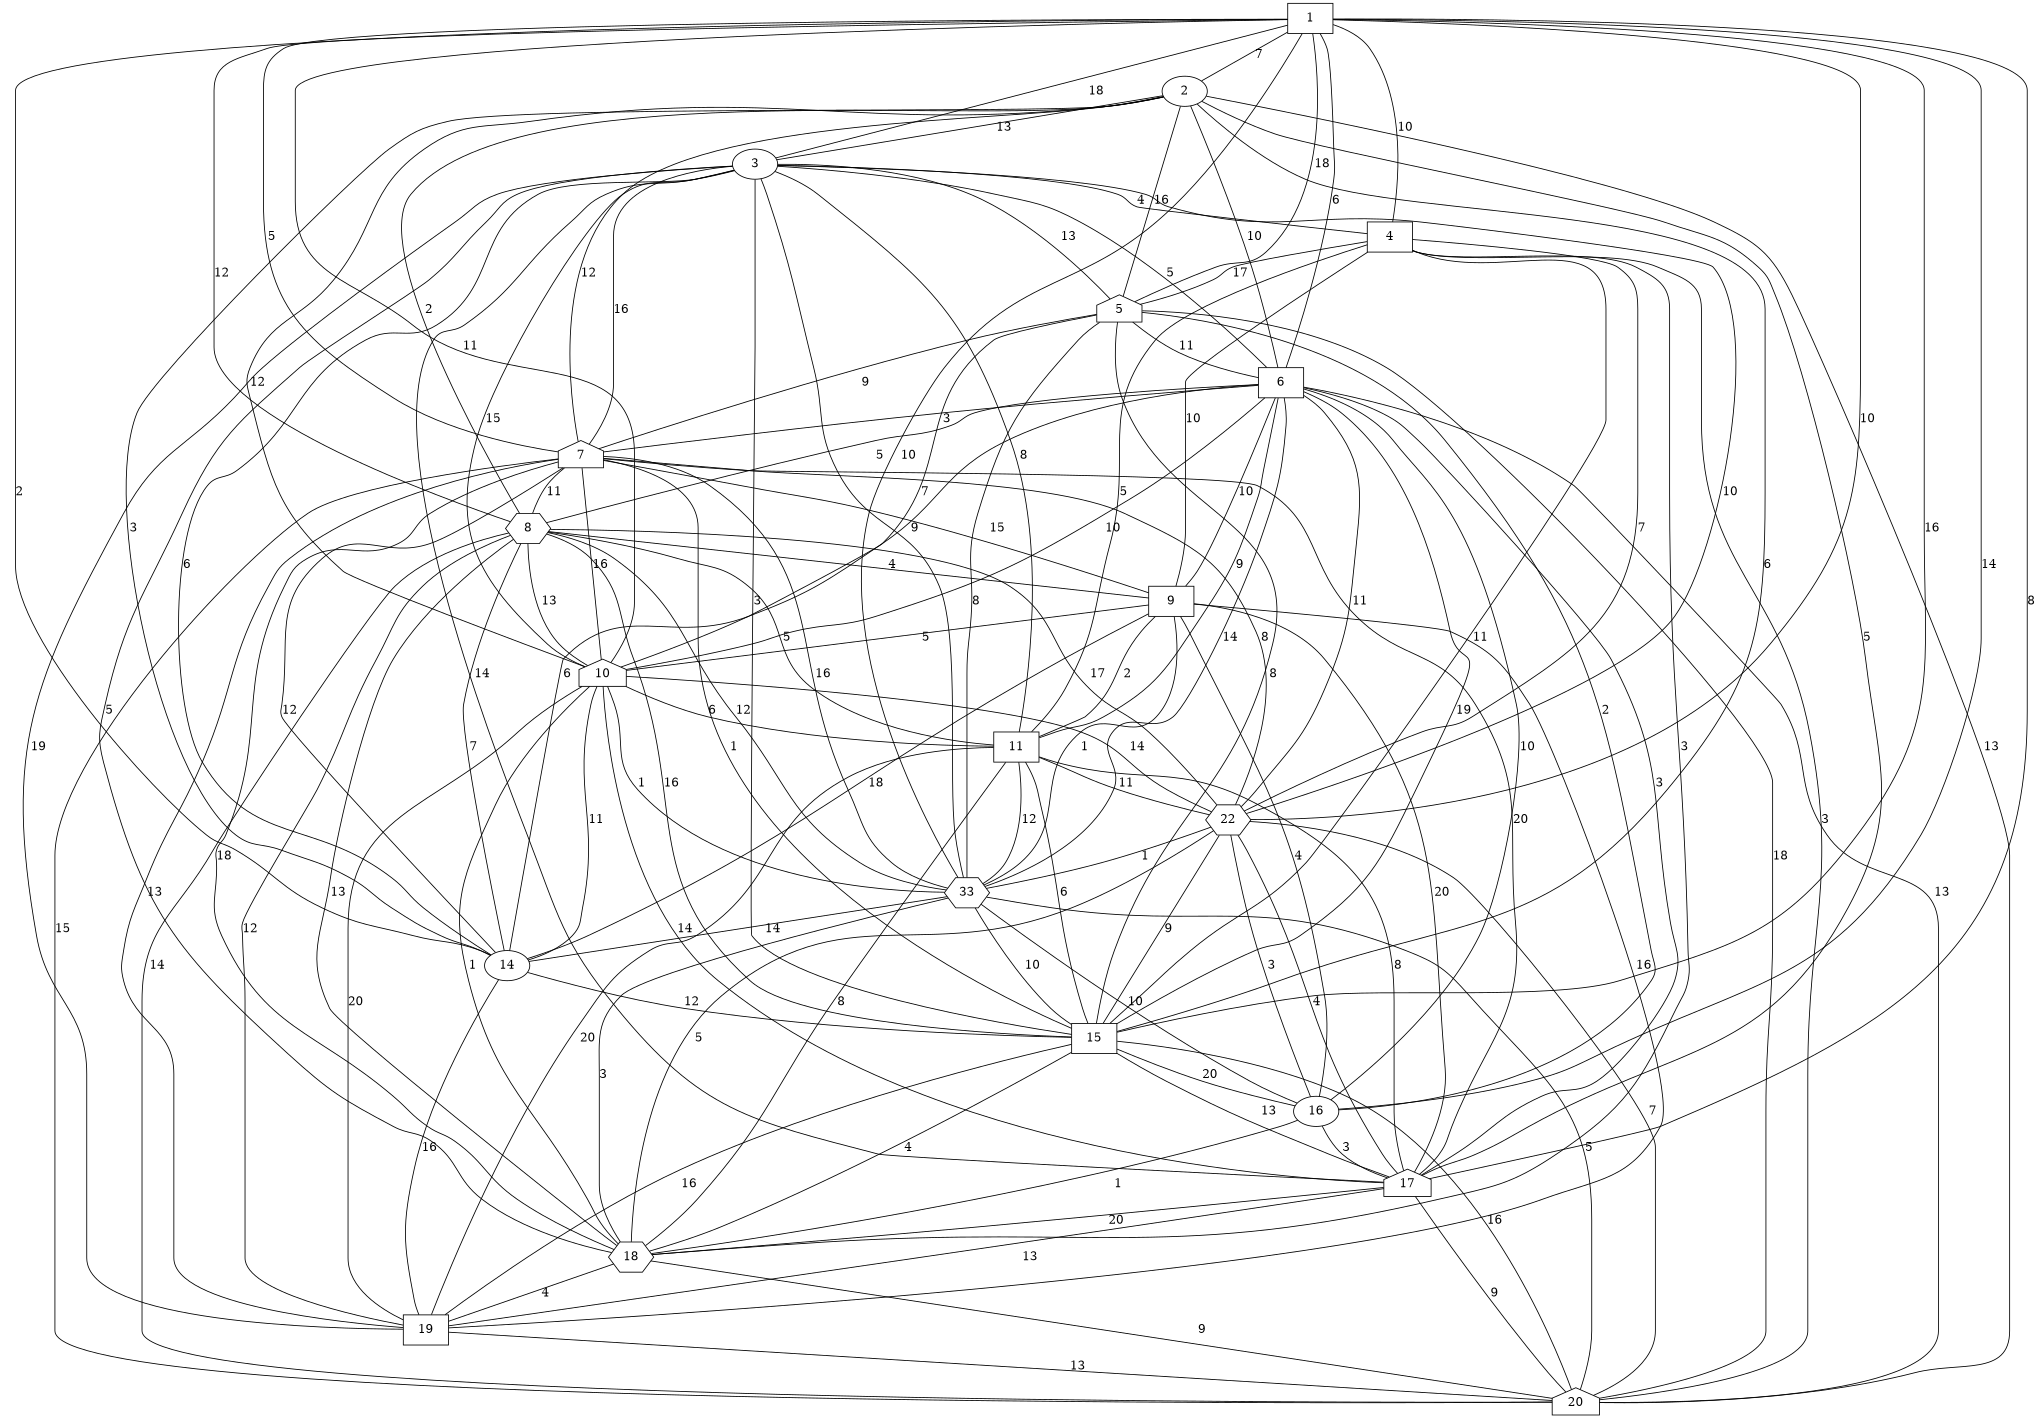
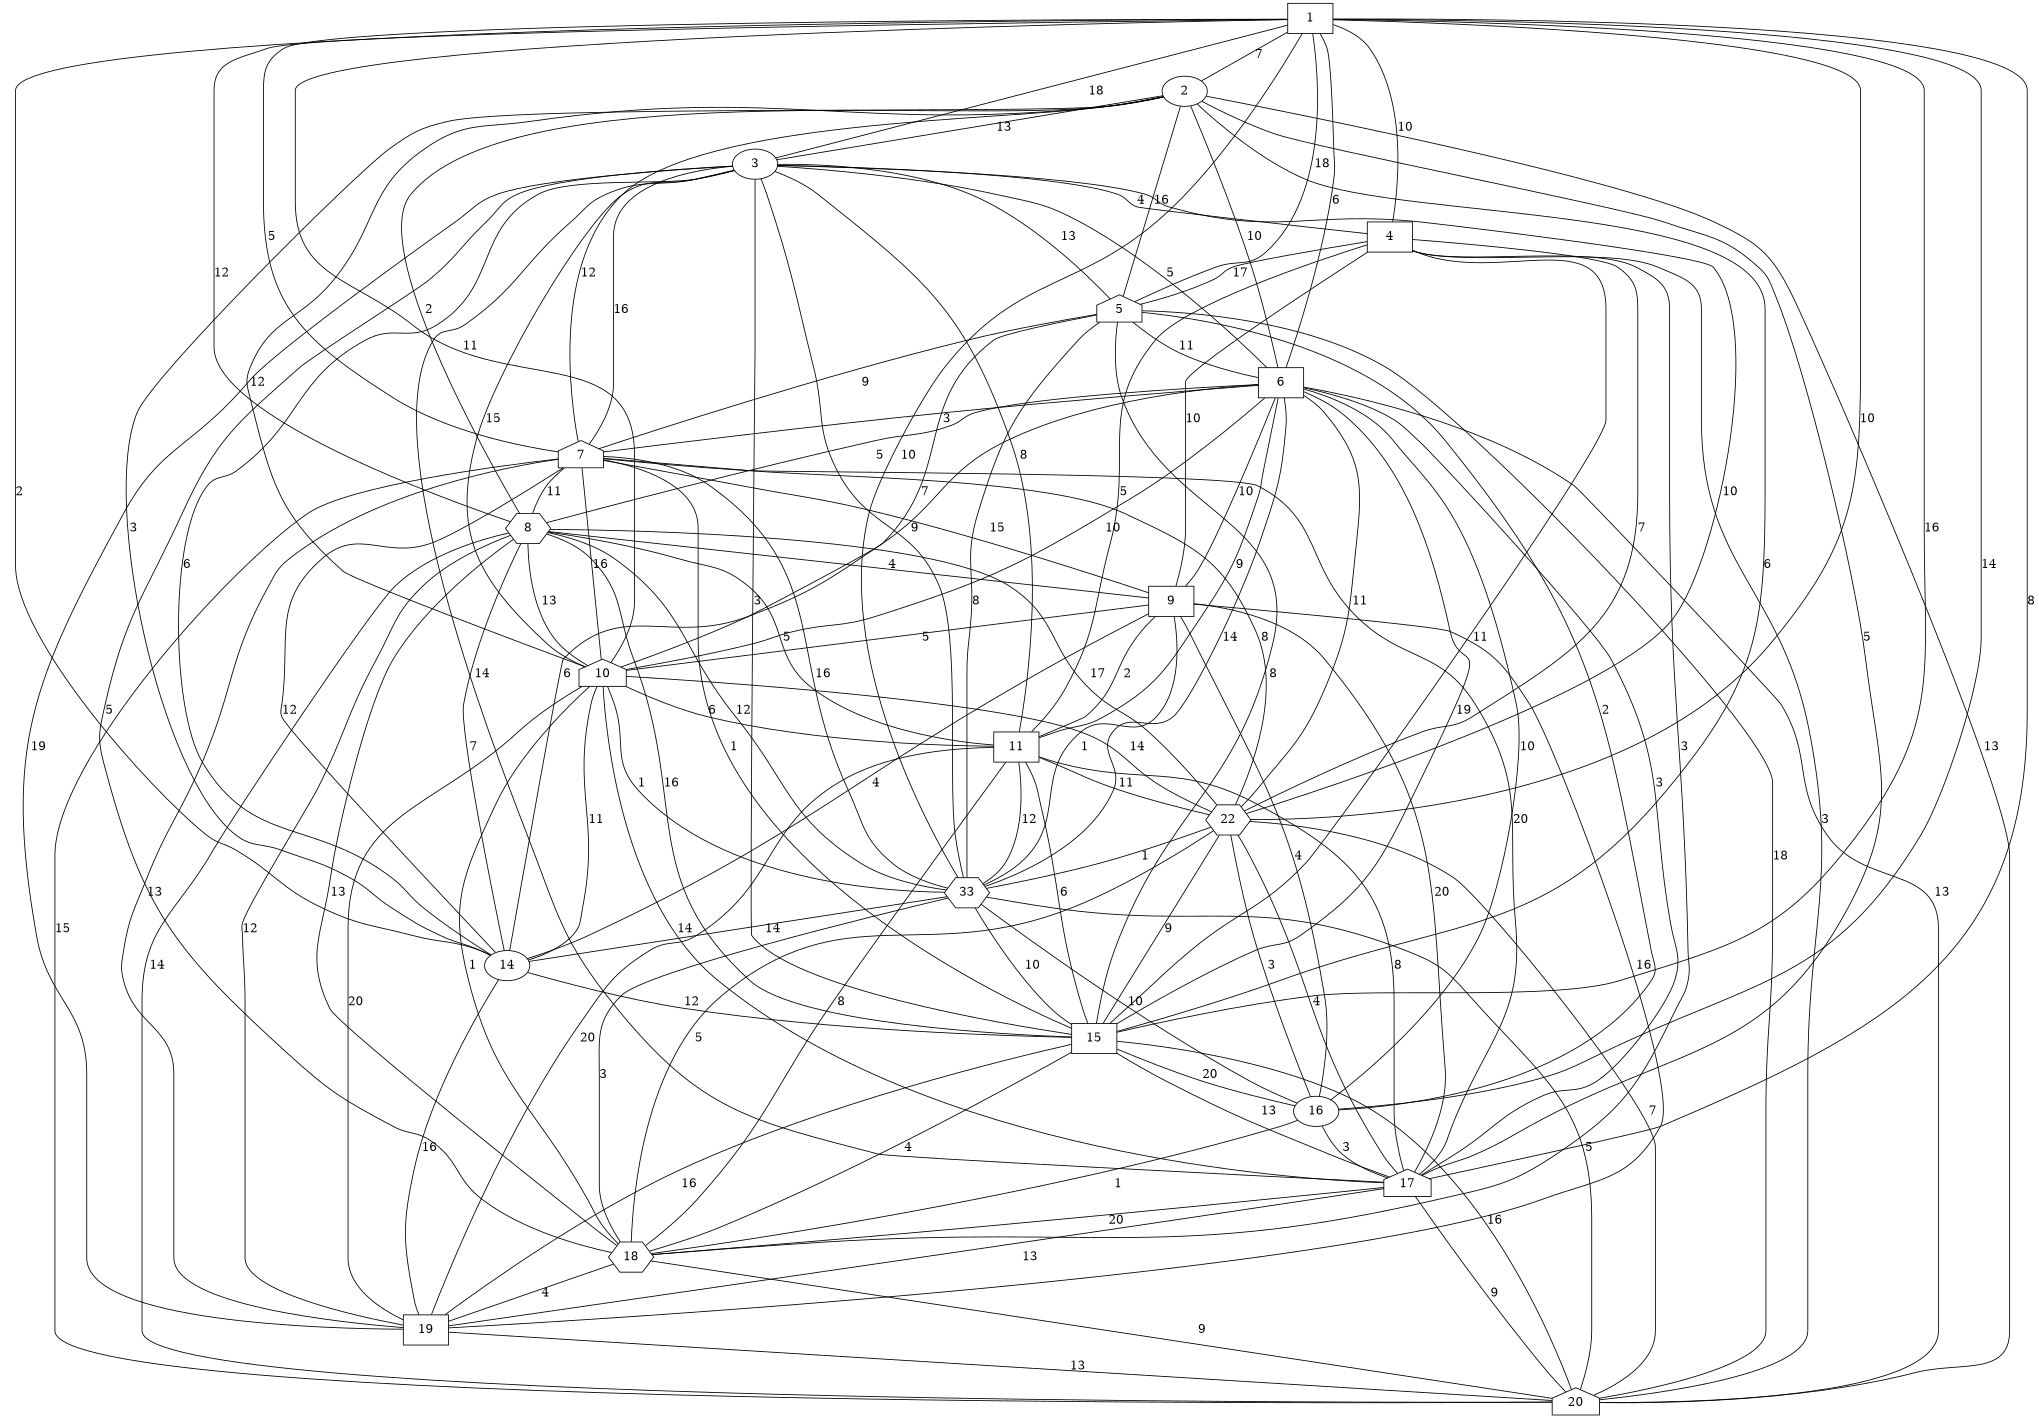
edge "9" -- "14": label "18" -> "4"
edge "7" -- "18": removed, label "18"
